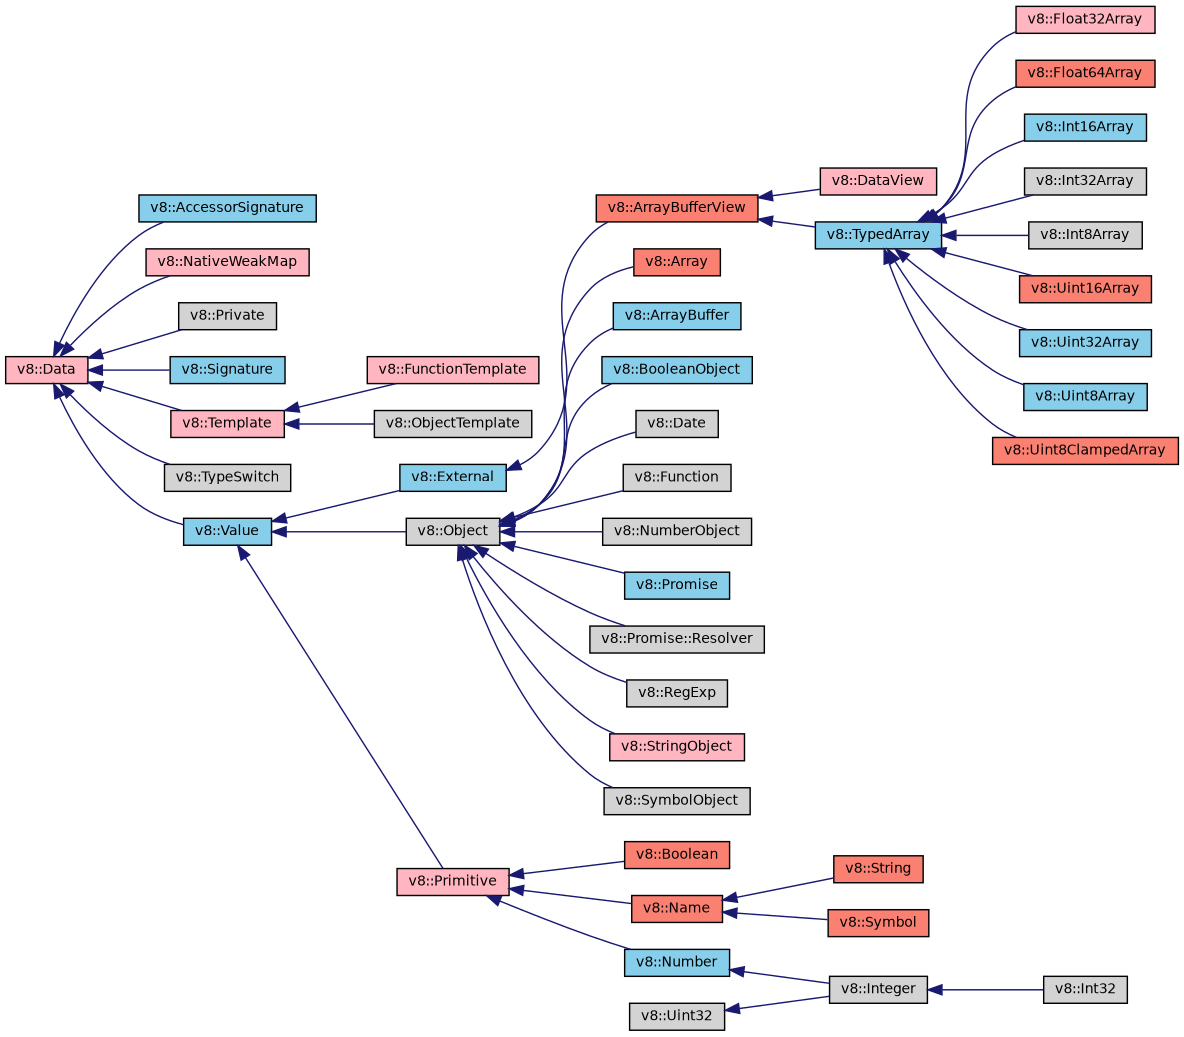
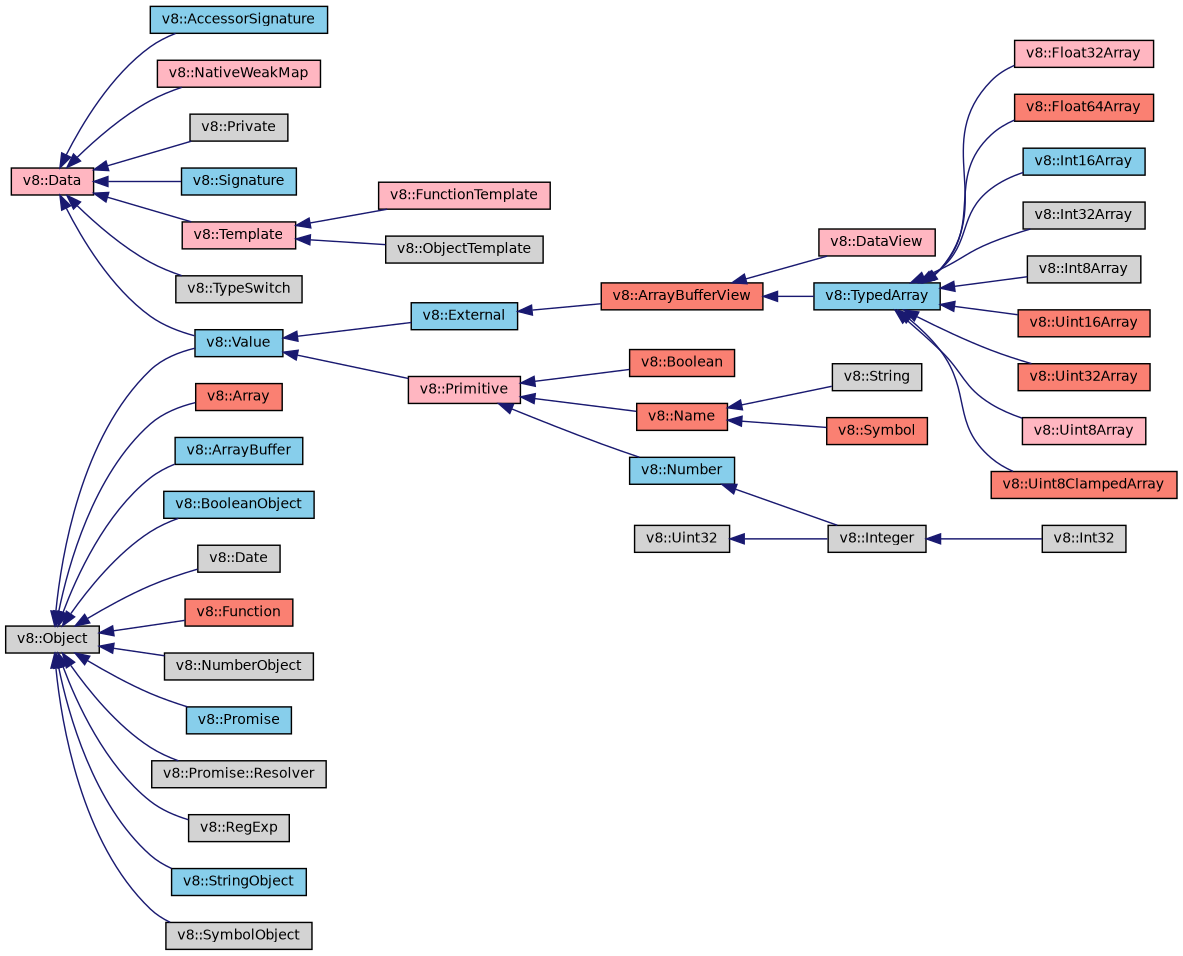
node "v8::Uint32Array": fillcolor skyblue -> salmon
node "v8::Uint8Array": fillcolor skyblue -> lightpink
node "v8::Function": fillcolor lightgrey -> salmon
edge "v8::Object" -> "v8::Value": reversed
node "v8::StringObject": fillcolor lightpink -> skyblue
node "v8::String": fillcolor salmon -> lightgrey
